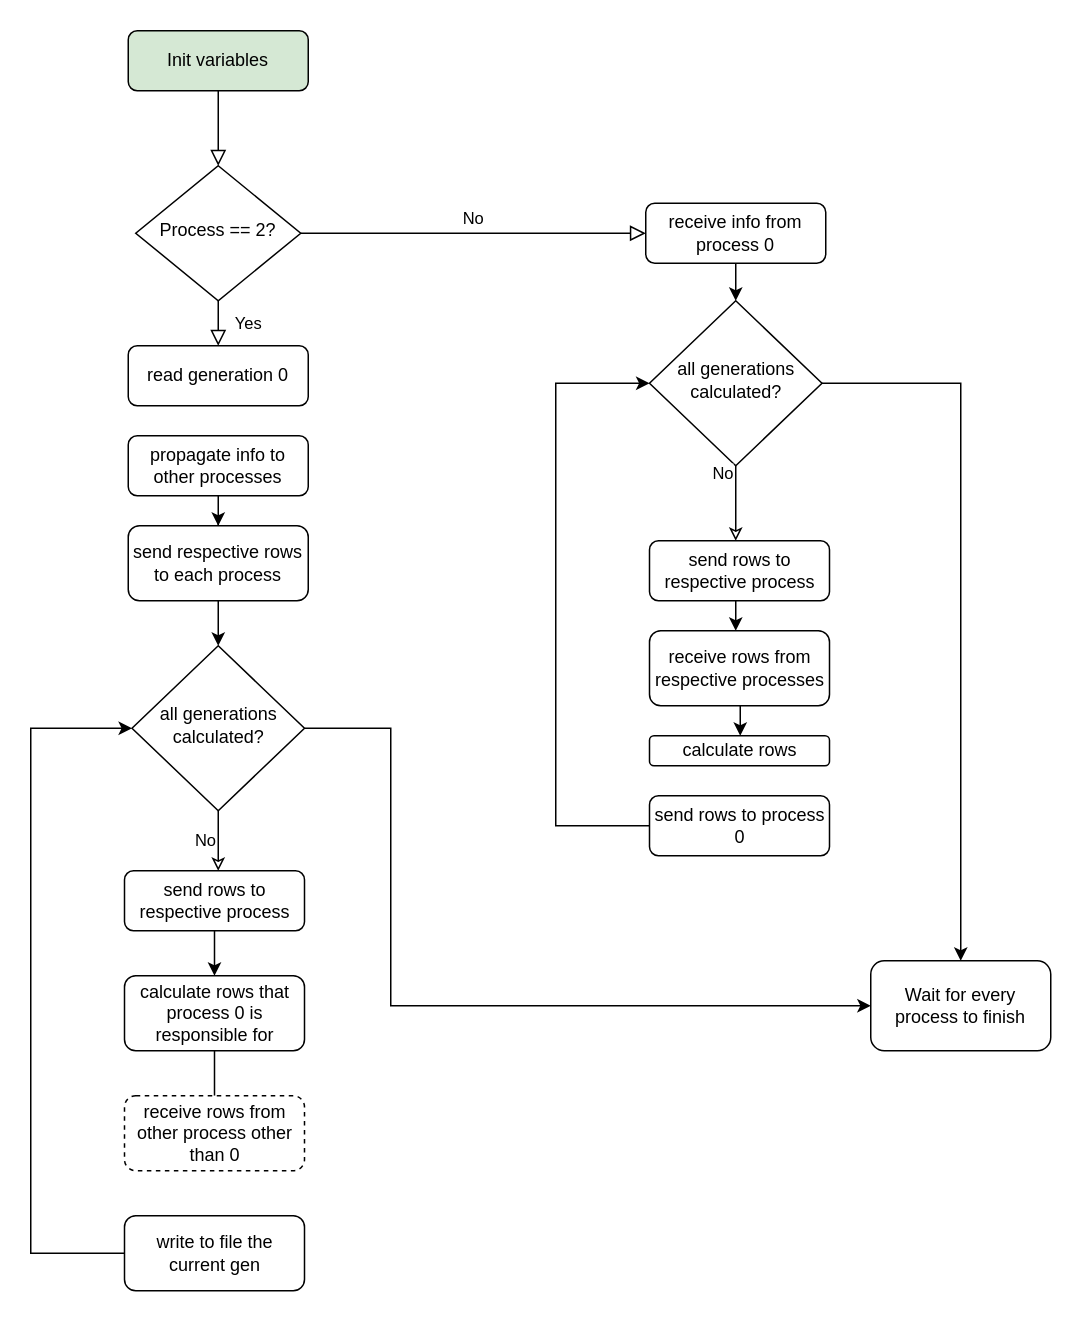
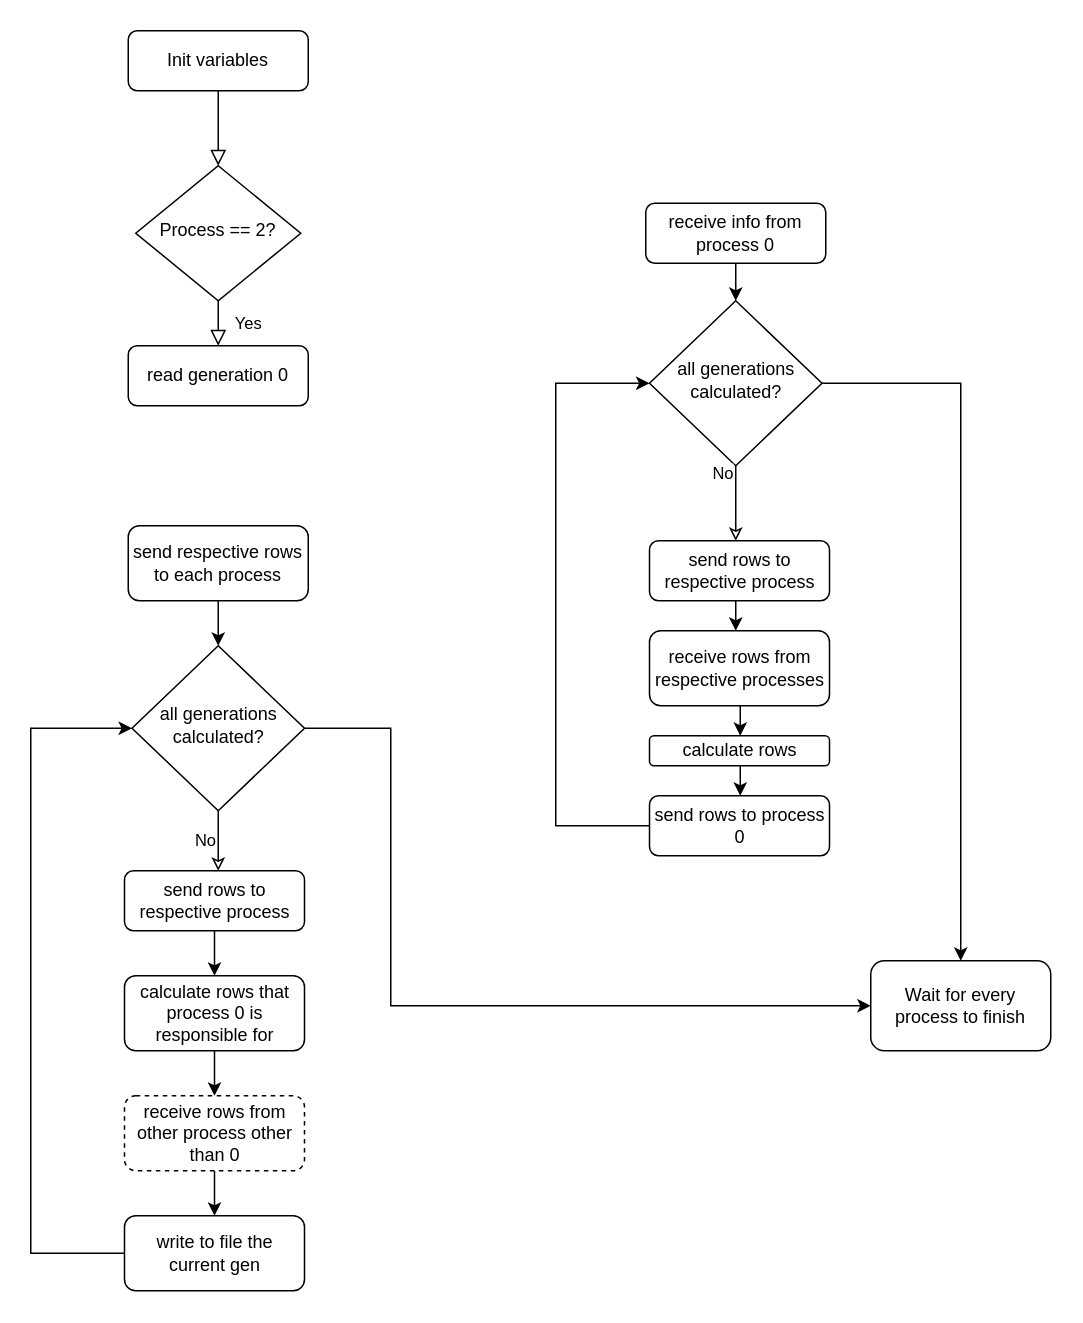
node "Init variables": fillcolor #d5e8d4 -> #ffffff
edge "Process == 2?" -> "receive info from process 0": removed, label "No"
node "propagate info to other processes": removed
edge "propagate info to other processes" -> "send respective rows to each process": removed
edge "calculate rows" -> "send rows to process 0": added
edge "calculate rows that process 0 is responsible for" -- "receive rows from other process other than 0": arrowhead none -> classic
edge "receive rows from other process other than 0" -> "write to file the current gen": added
